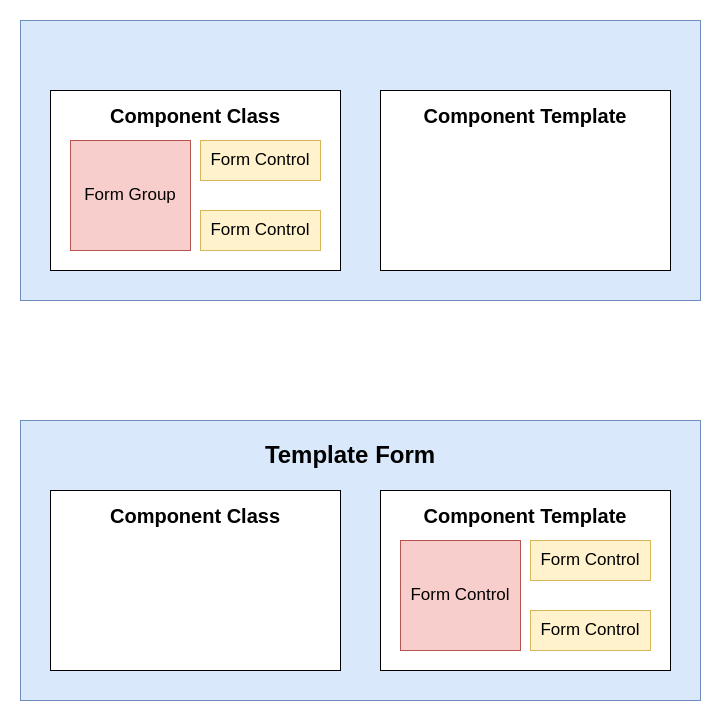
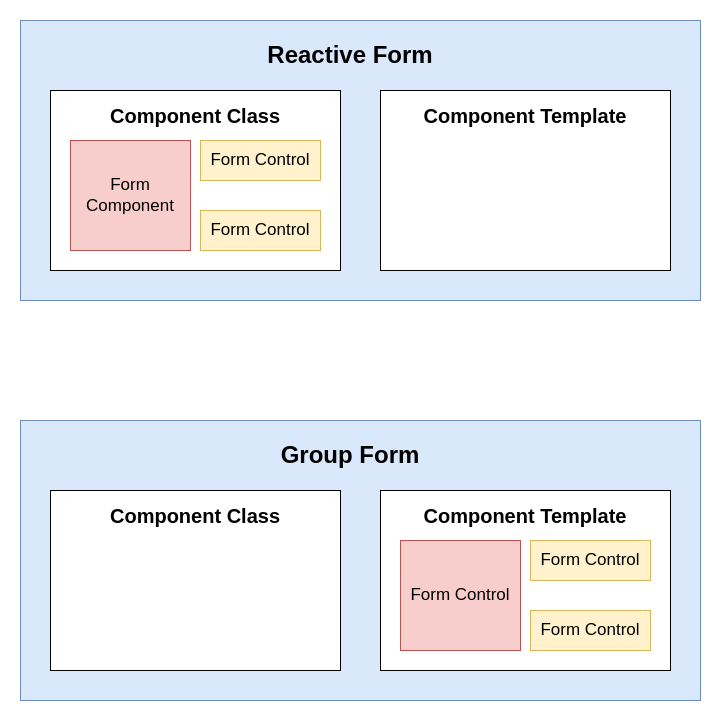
node "Reactive Form": added
node "Form Group": label "Form Group" -> "Form Component"
node "Template Form": label "Template Form" -> "Group Form"
